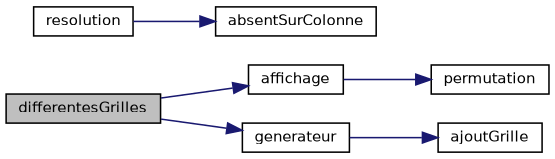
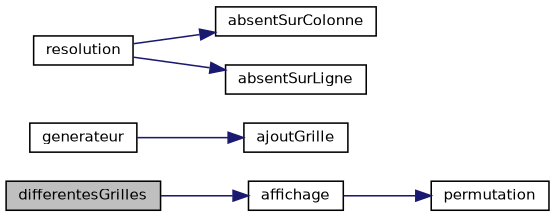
node "absentSurLigne": added
edge "differentesGrilles" -> "generateur": removed
